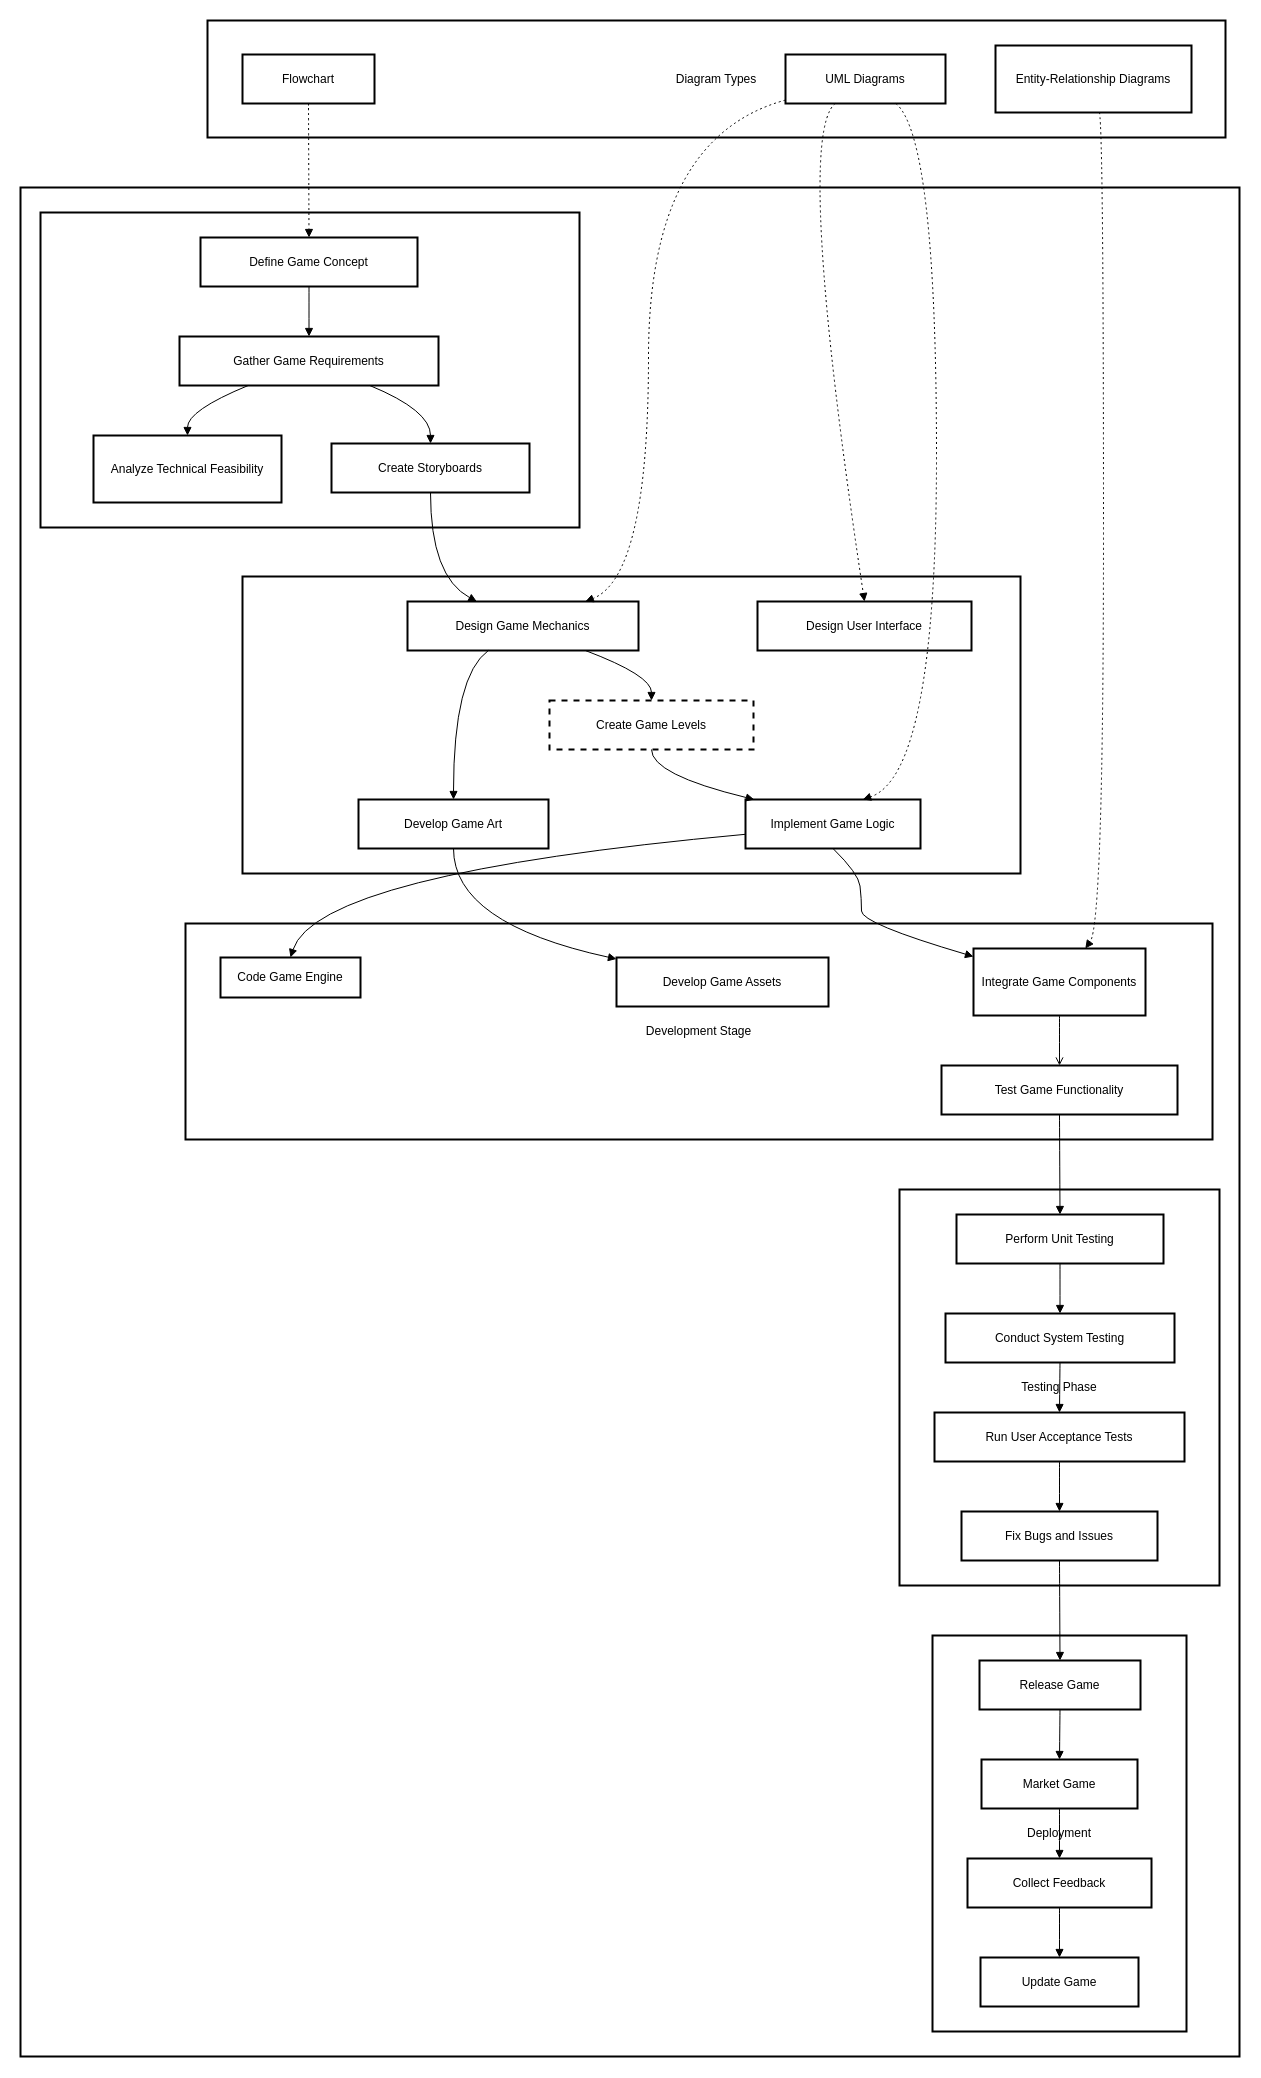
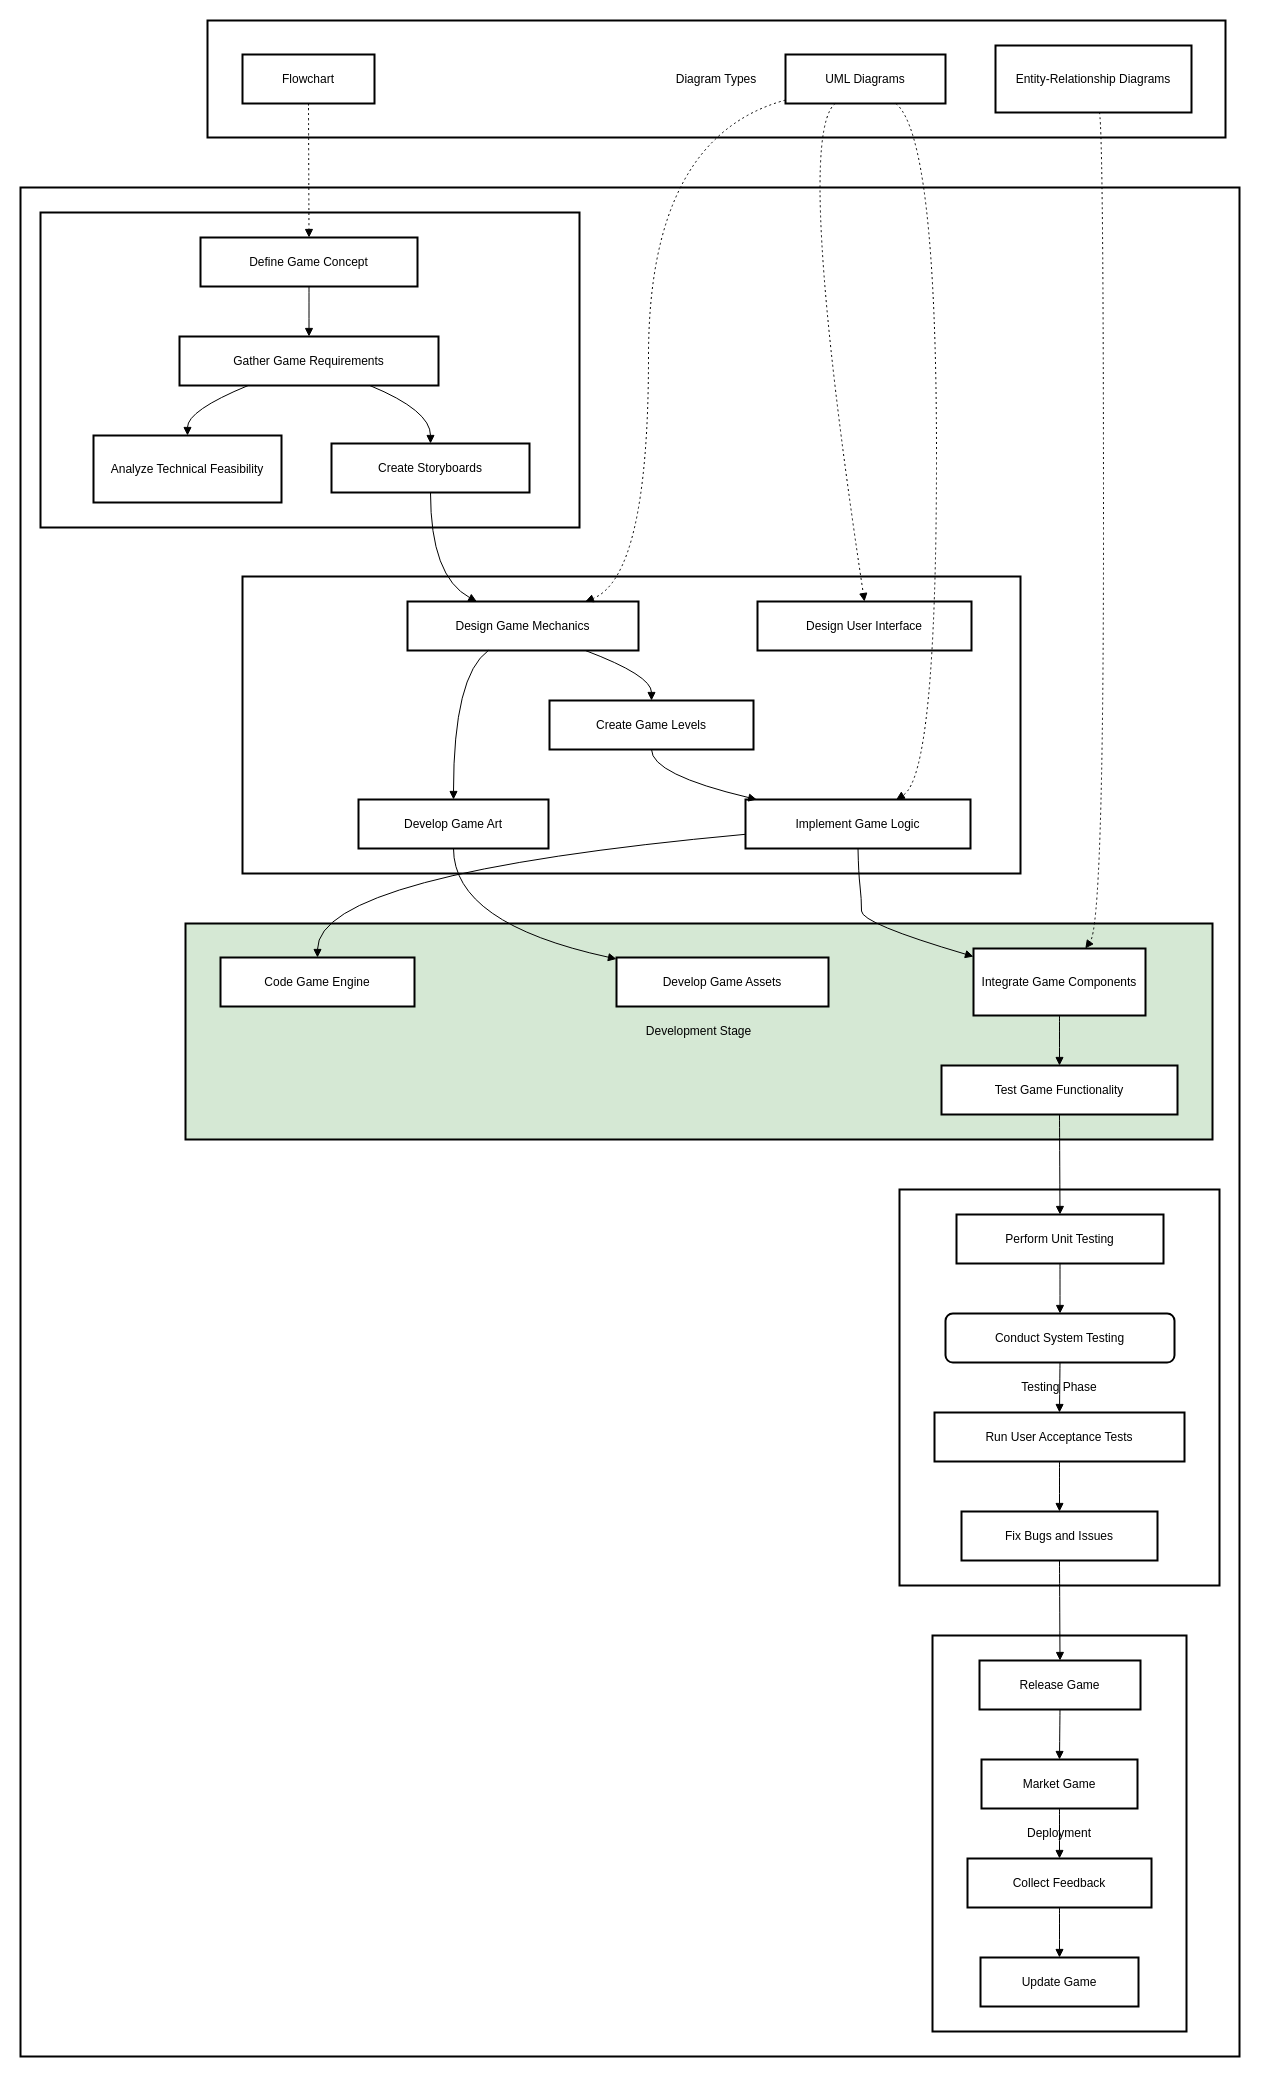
node "Create Game Levels": style dashed -> solid
node "Implement Game Logic": size 175x49 -> 225x49
node "Code Game Engine": size 140x40 -> 194x49
node "Development Stage": fillcolor #ffffff -> #d5e8d4
edge "Integrate Game Components" -> "Test Game Functionality": arrowhead open -> block
node "Conduct System Testing": shape rectangle -> rounded rectangle
